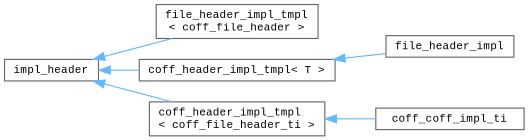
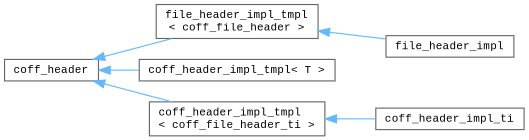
edge "file_header_impl" -> "coff_header_impl_tmpl< T >": now "file_header_impl" -> "file_header_impl_tmpl < coff_file_header >"
node "impl_header": label "impl_header" -> "coff_header"
node "coff_coff_impl_ti": label "coff_coff_impl_ti" -> "coff_header_impl_ti"
